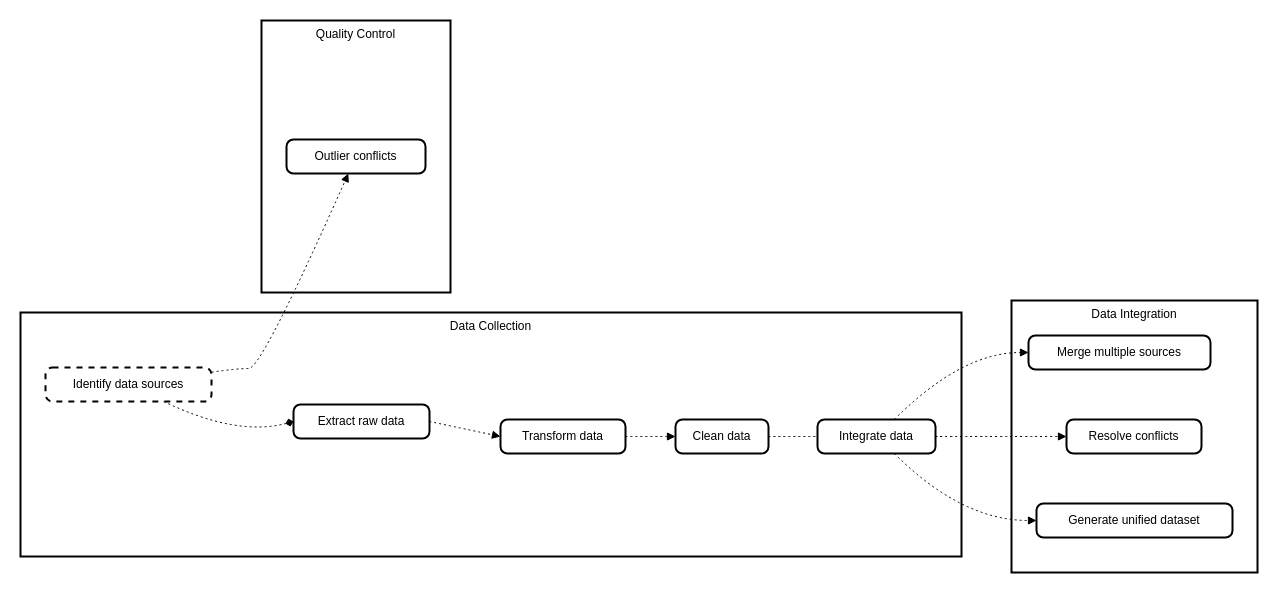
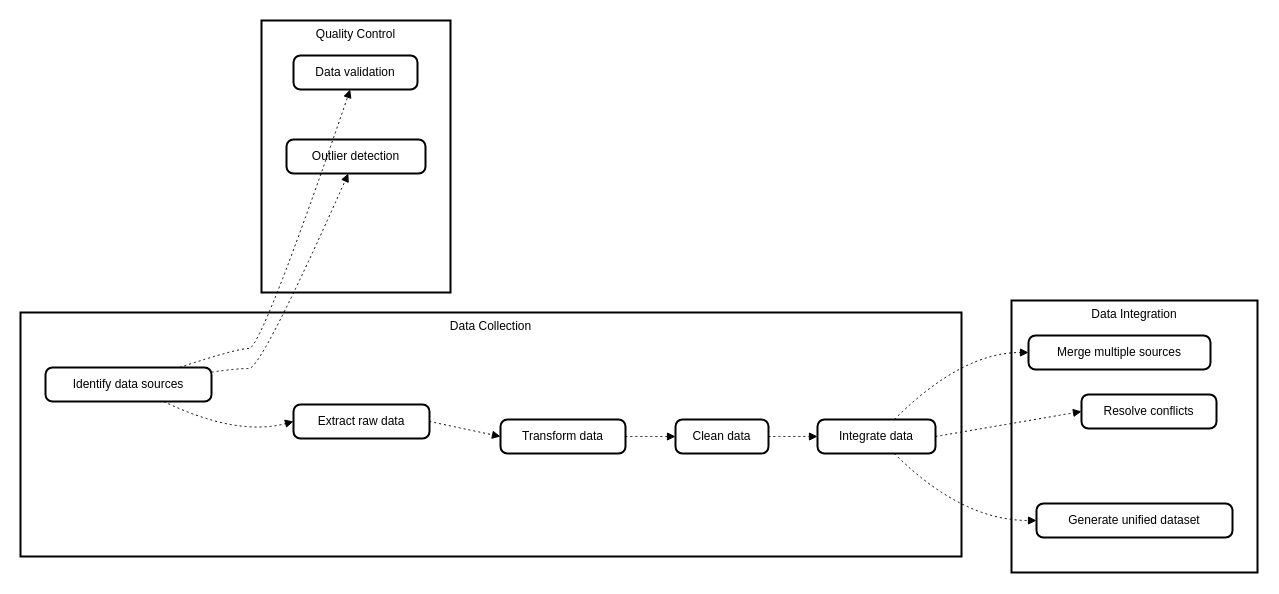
node "Data validation": added
node "Outlier conflicts": label "Outlier conflicts" -> "Outlier detection"
edge "Identify data sources" -> "Data validation": added
node "Identify data sources": style dashed -> solid
edge "Identify data sources" -> "Extract raw data": arrowhead diamond -> block
edge "Clean data" -- "Integrate data": arrowhead none -> block
node "Resolve conflicts": moved (1134, 437) -> (1149, 412)
